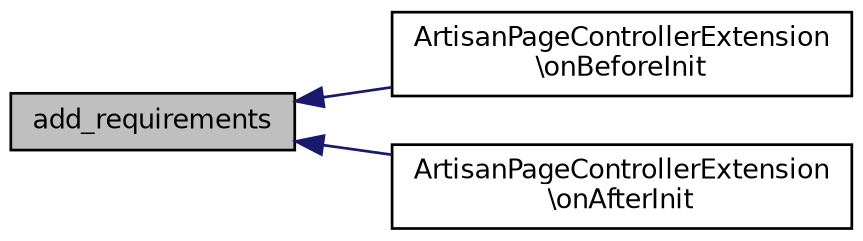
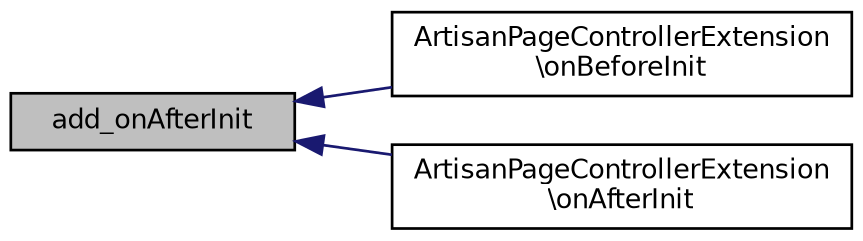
node "add_requirements": label "add_requirements" -> "add_onAfterInit"
